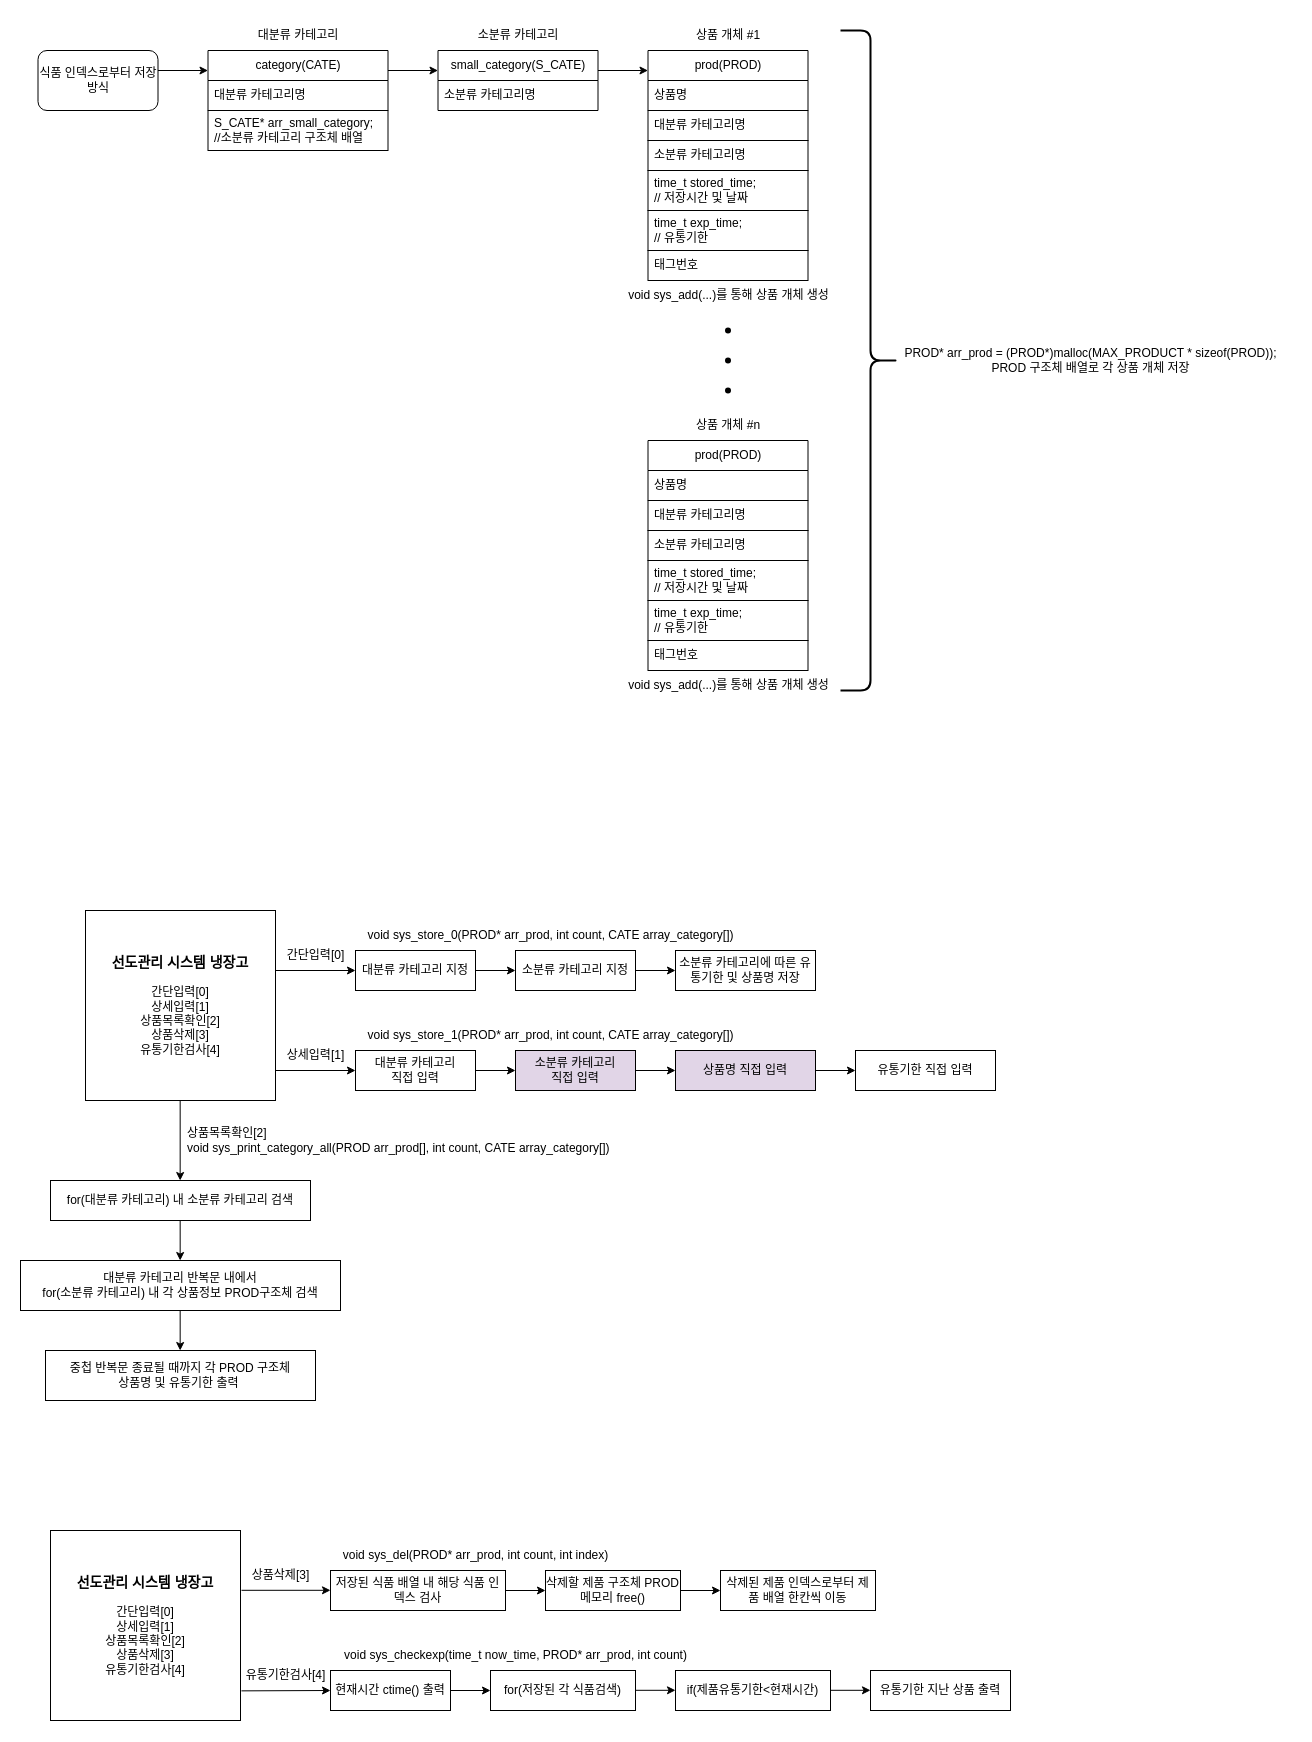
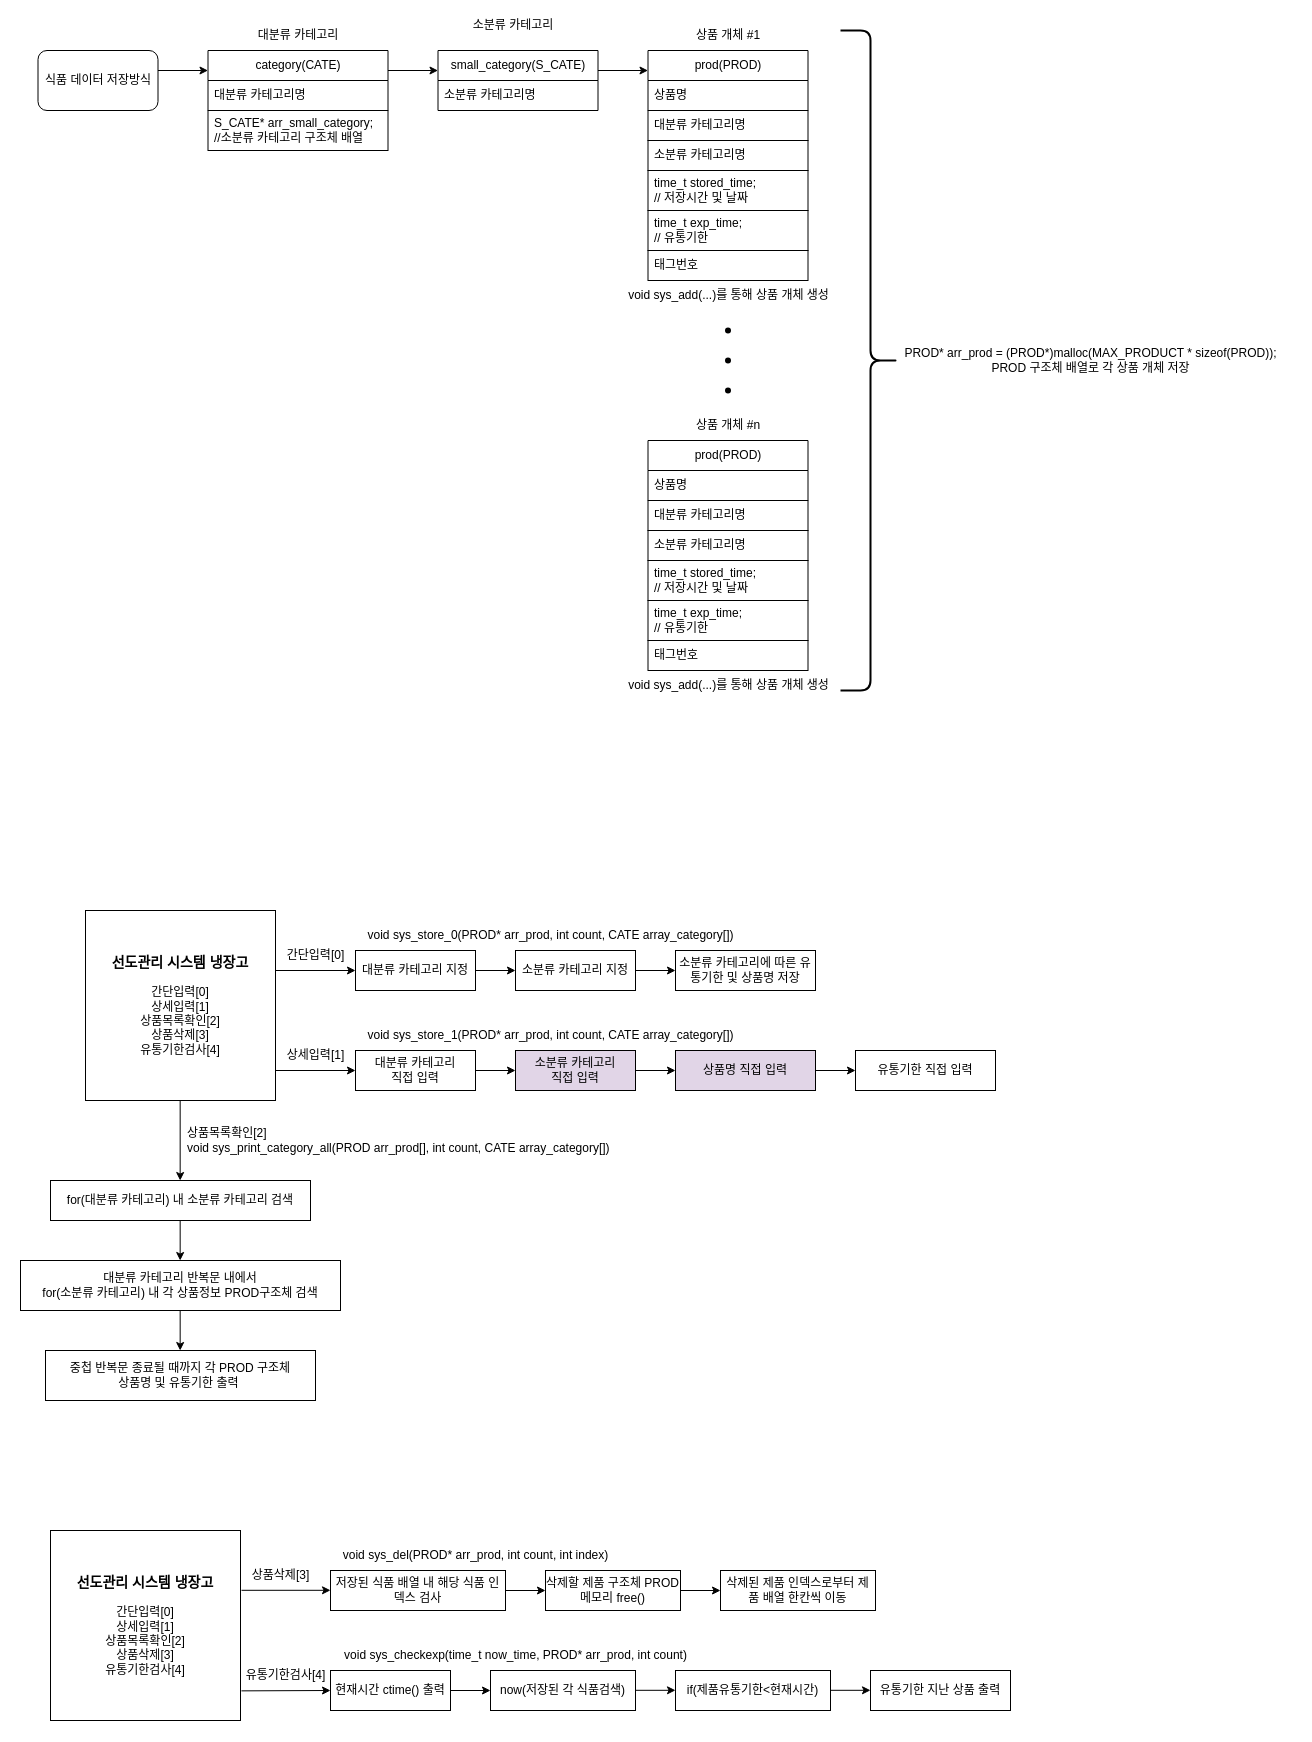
node "소분류 카테고리": moved (518, 36) -> (513, 26)
node "식품 인덱스로부터 저장방식": label "식품 인덱스로부터 저장방식" -> "식품 데이터 저장방식"
node "for(저장된 각 식품검색)": label "for(저장된 각 식품검색)" -> "now(저장된 각 식품검색)"
